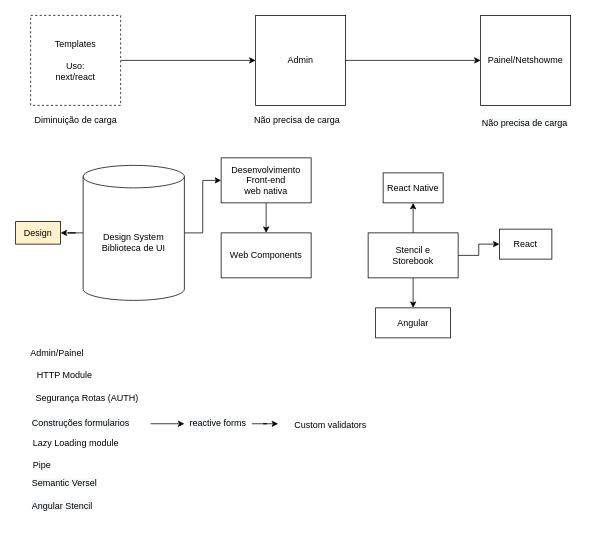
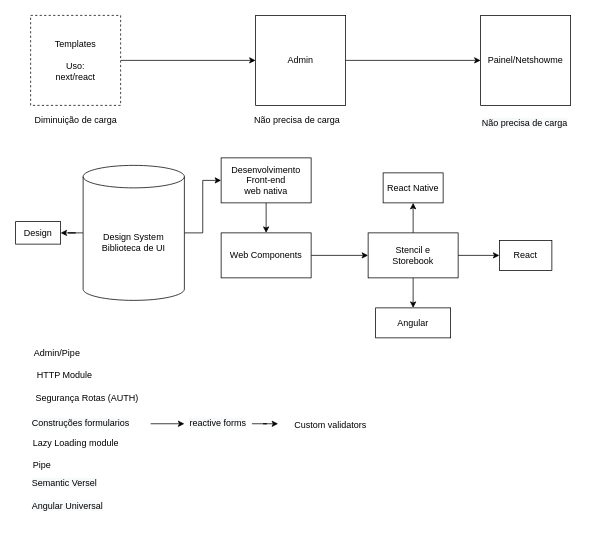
node "Design": fillcolor #fff2cc -> #ffffff
node "React": moved (525, 244) -> (525, 255)
edge "Web Components" -> "Stencil e Storebook": added
node "Admin/Painel": label "Admin/Painel" -> "Admin/Pipe"
node "Angular Stencil": label "Angular Stencil" -> "Angular Universal"
